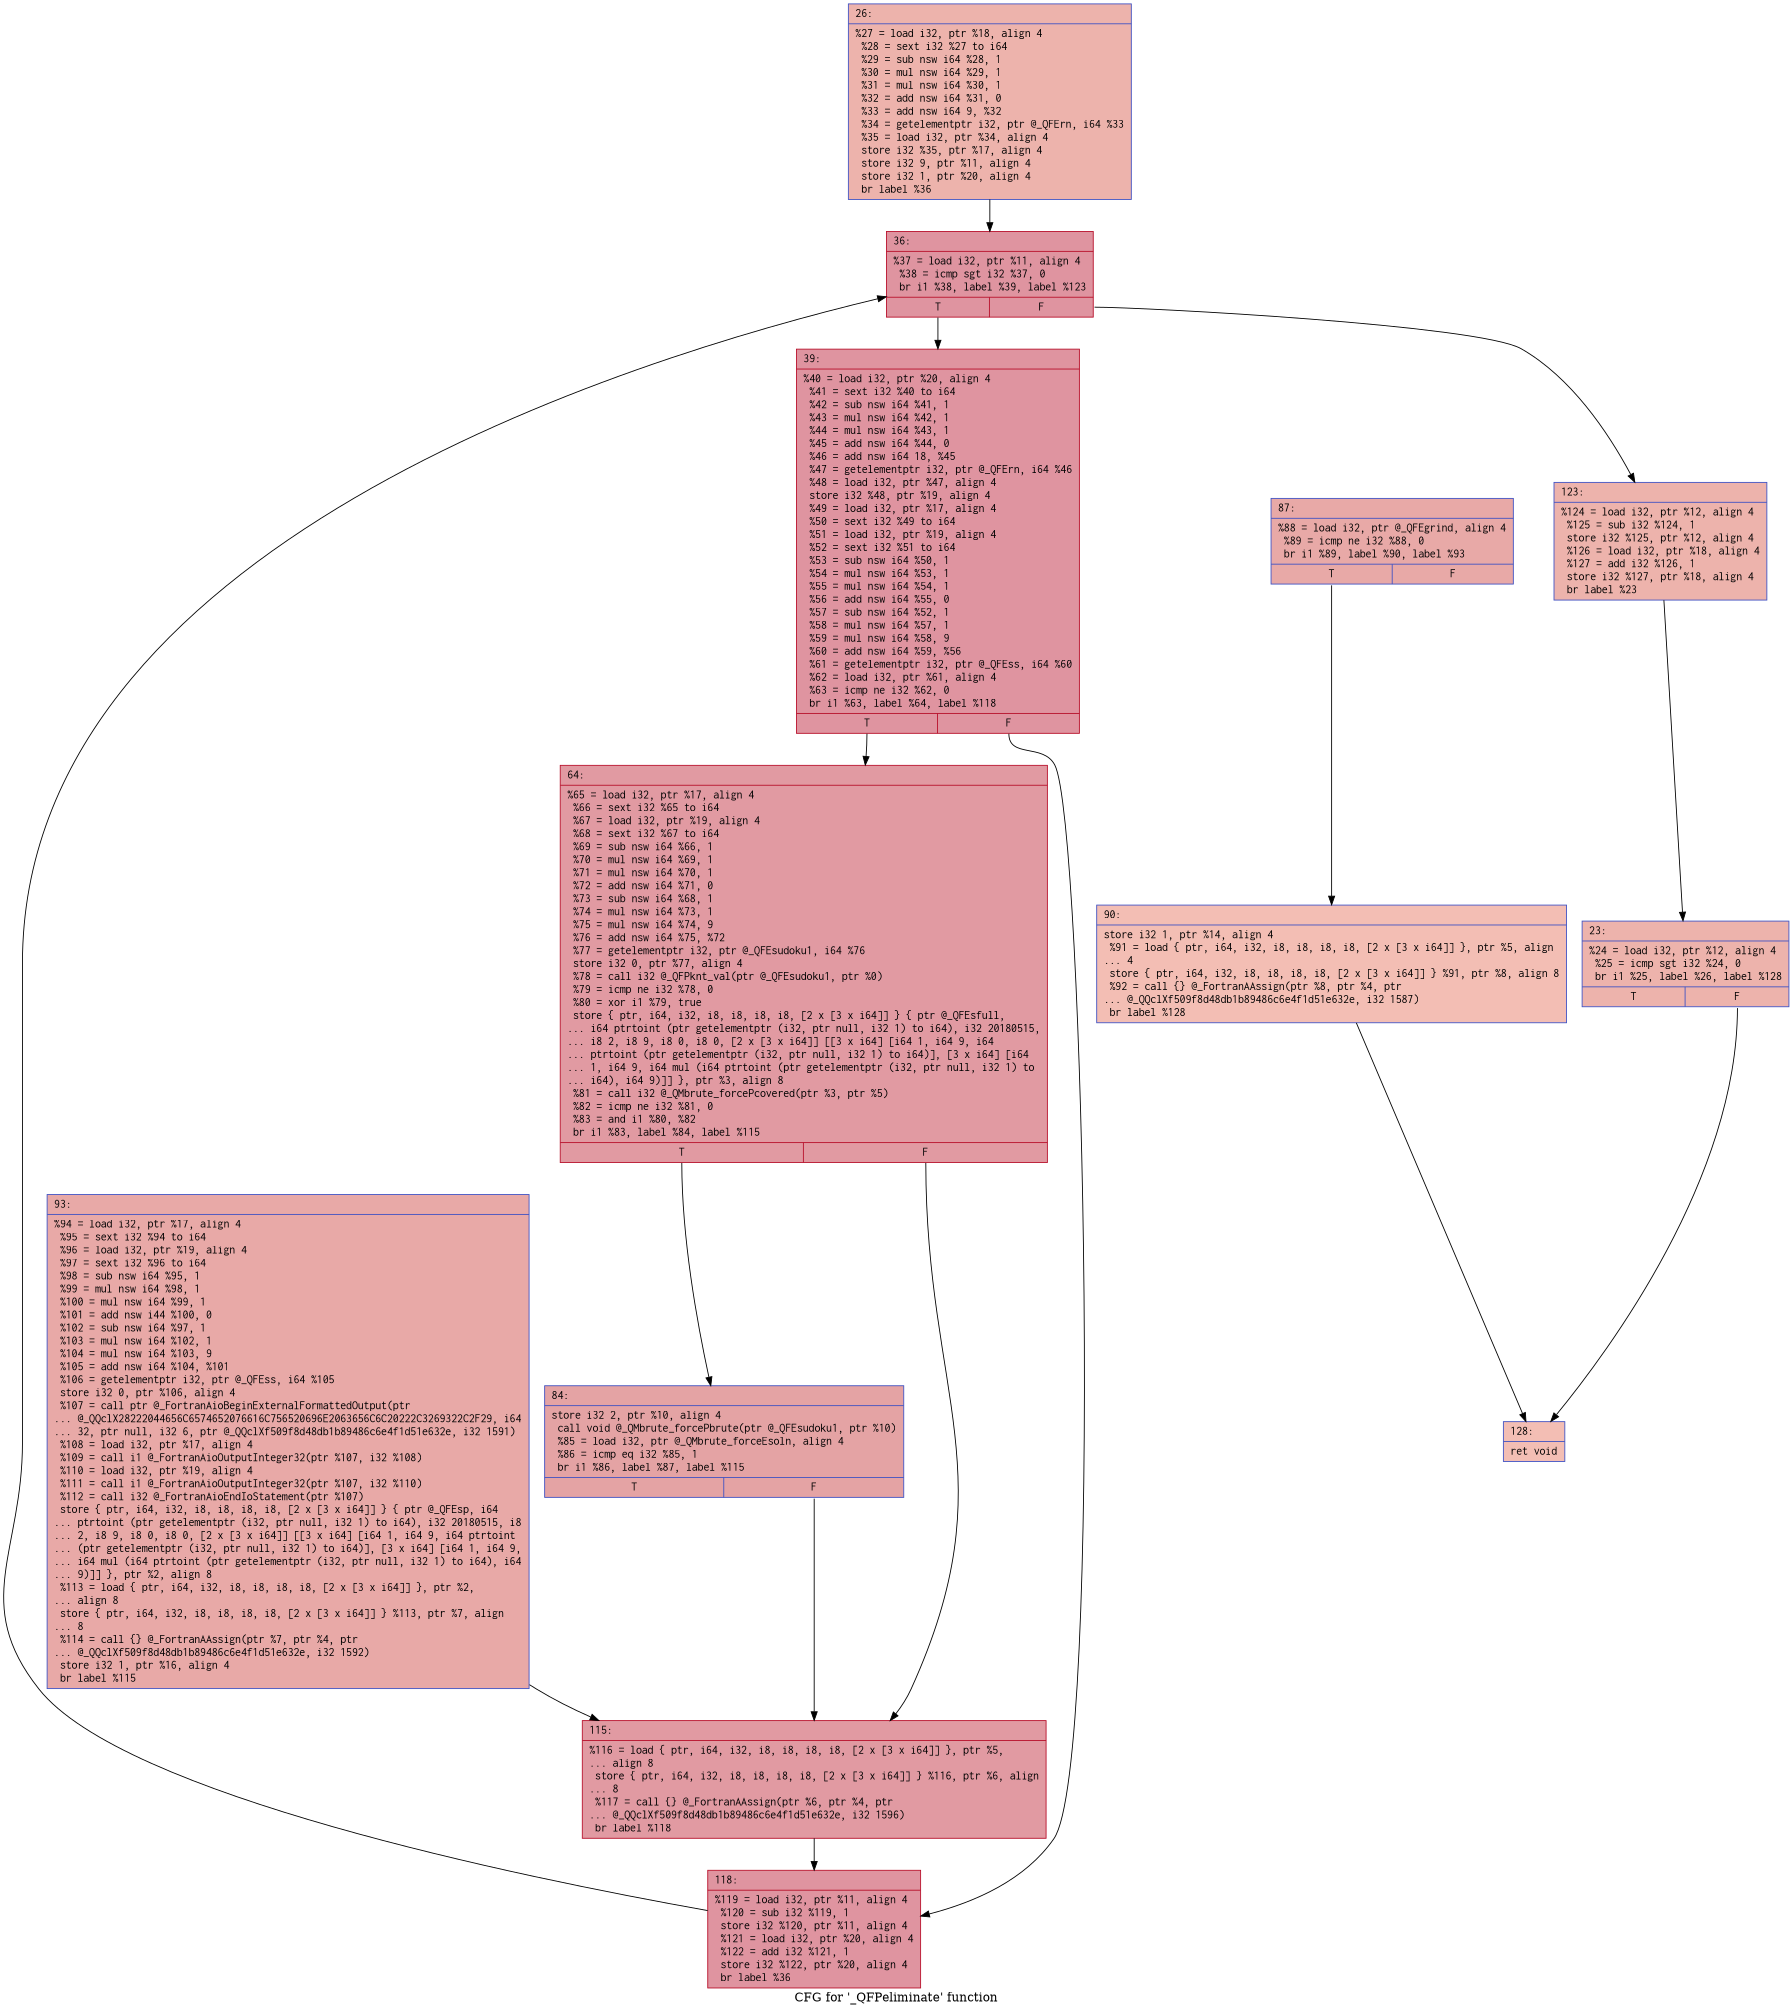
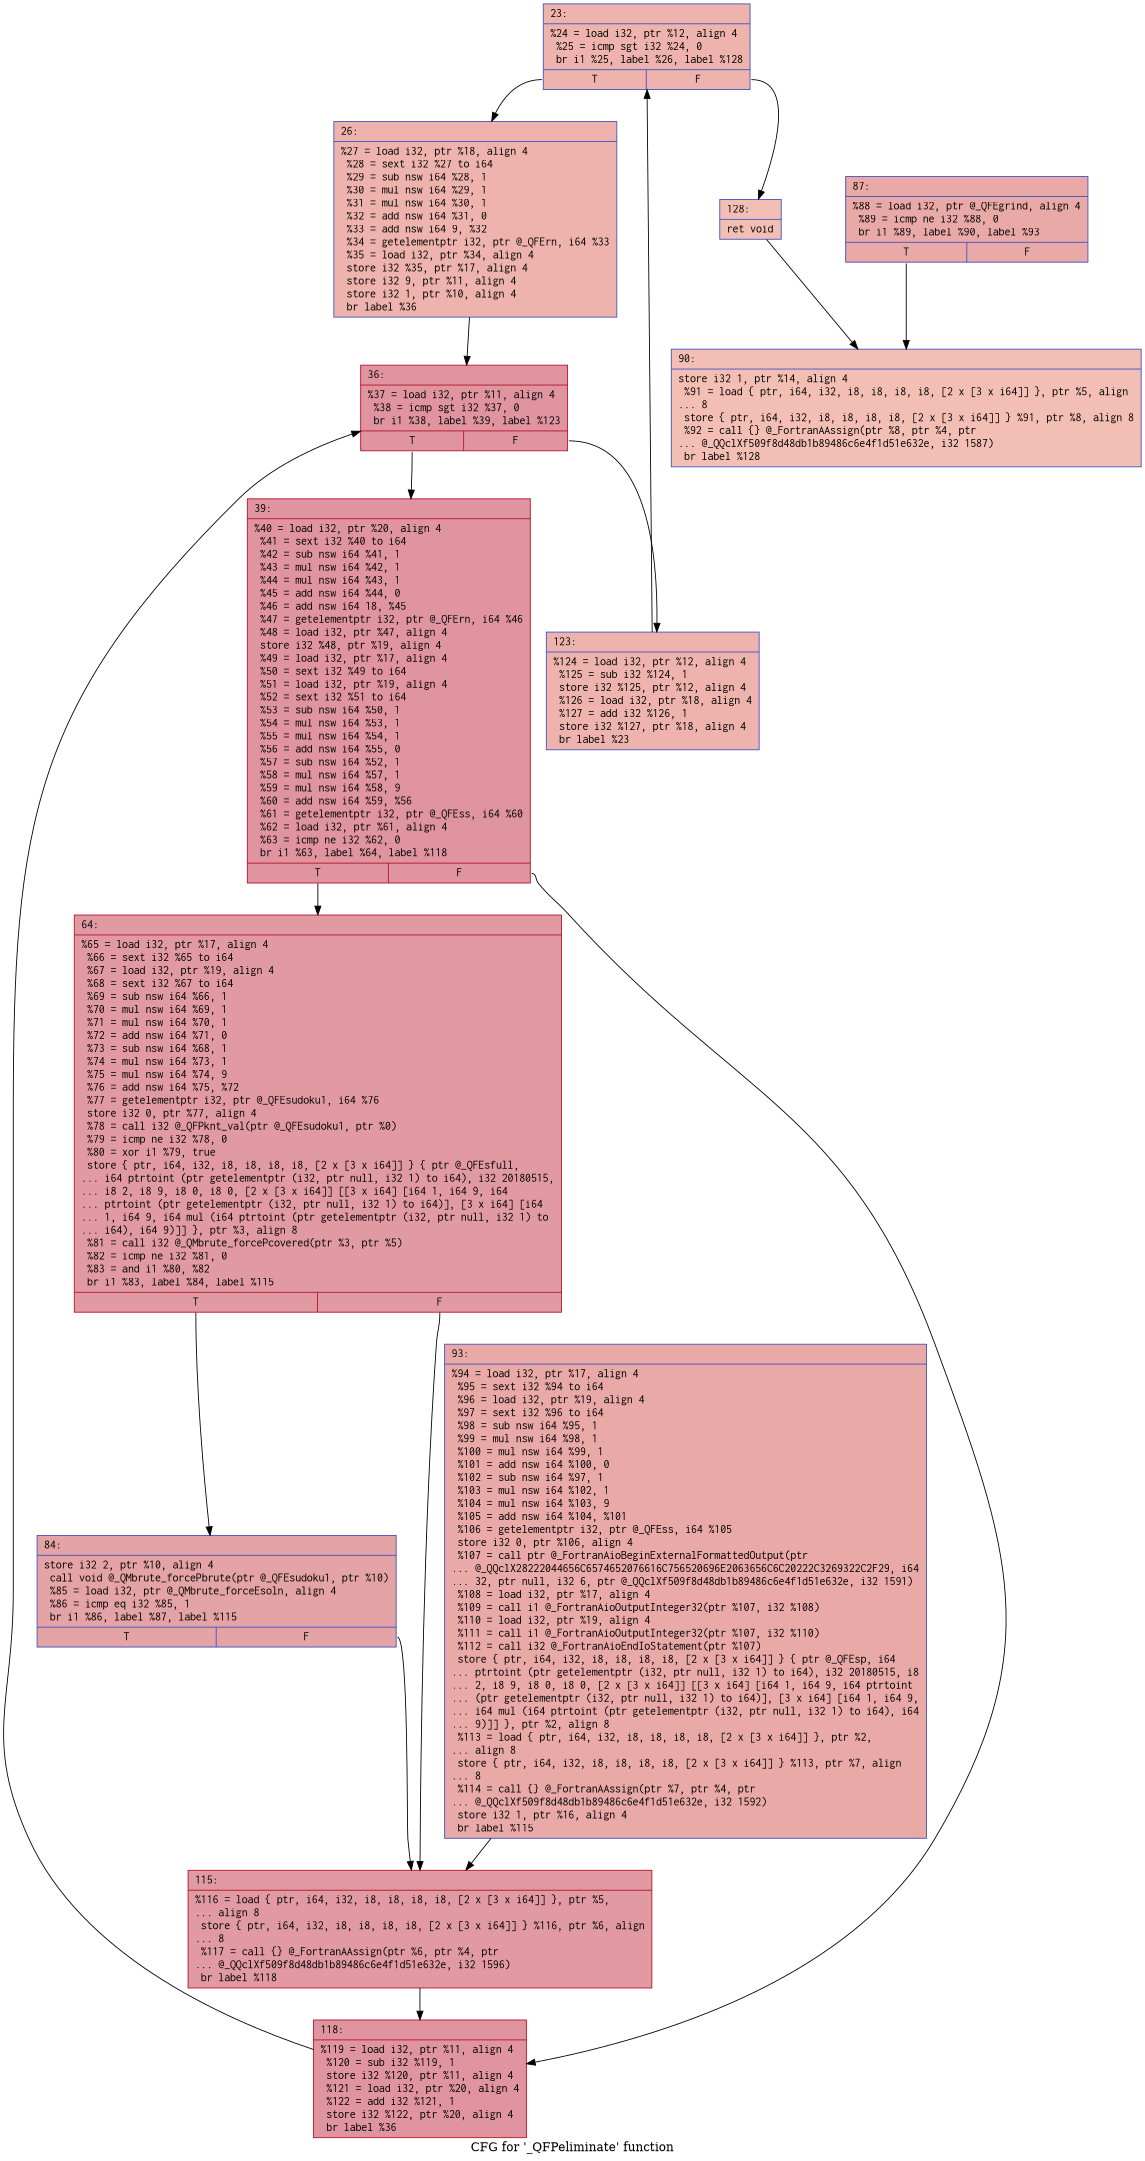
edge "23:" -> "26:": added
node "26:": text "store i32 1, ptr %20, align 4" -> "store i32 1, ptr %10, align 4"
node "90:": text "... 4" -> "... 8"
edge "90:" -> "128:": reversed
node "93:": text "%101 = add nsw i44 %100, 0" -> "%101 = add nsw i64 %100, 0"
